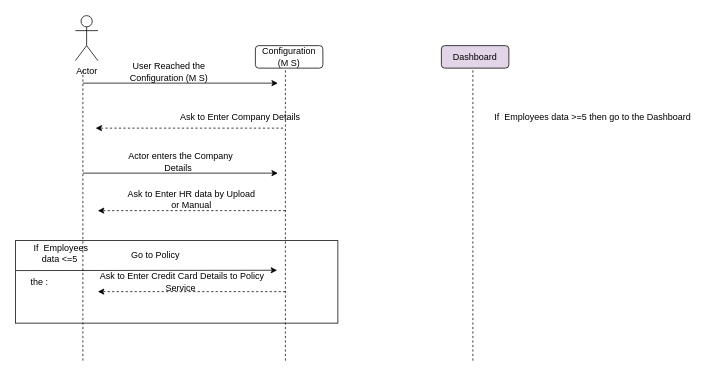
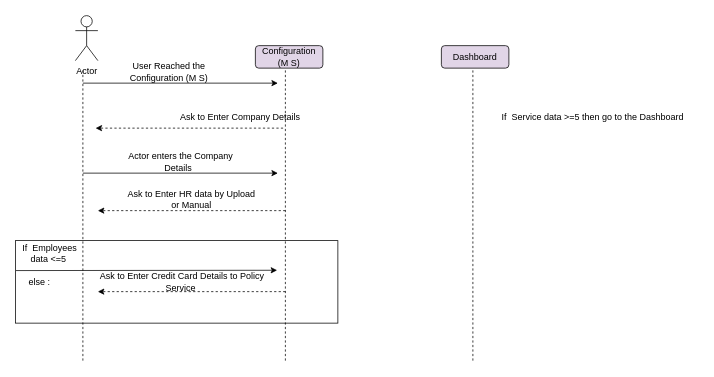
node "Configuration (M S)": fillcolor #ffffff -> #e1d5e7
node "If Employees data >=5 then go to the Dashboard": label "If Employees data >=5 then go to the Dashboard" -> "If Service data >=5 then go to the Dashboard"
node "If Employees data <=5": moved (61, 253) -> (50, 253)
node "Go to Policy": removed
node "the :": label "the :" -> "else :"
